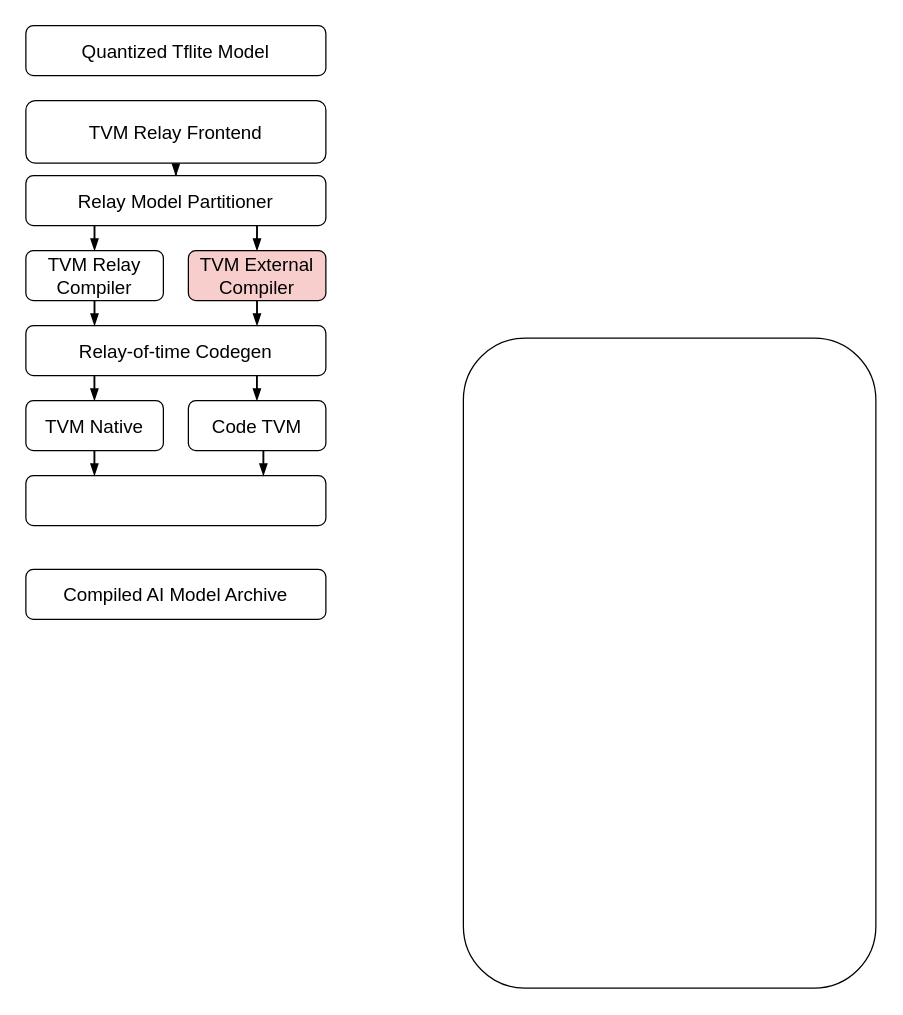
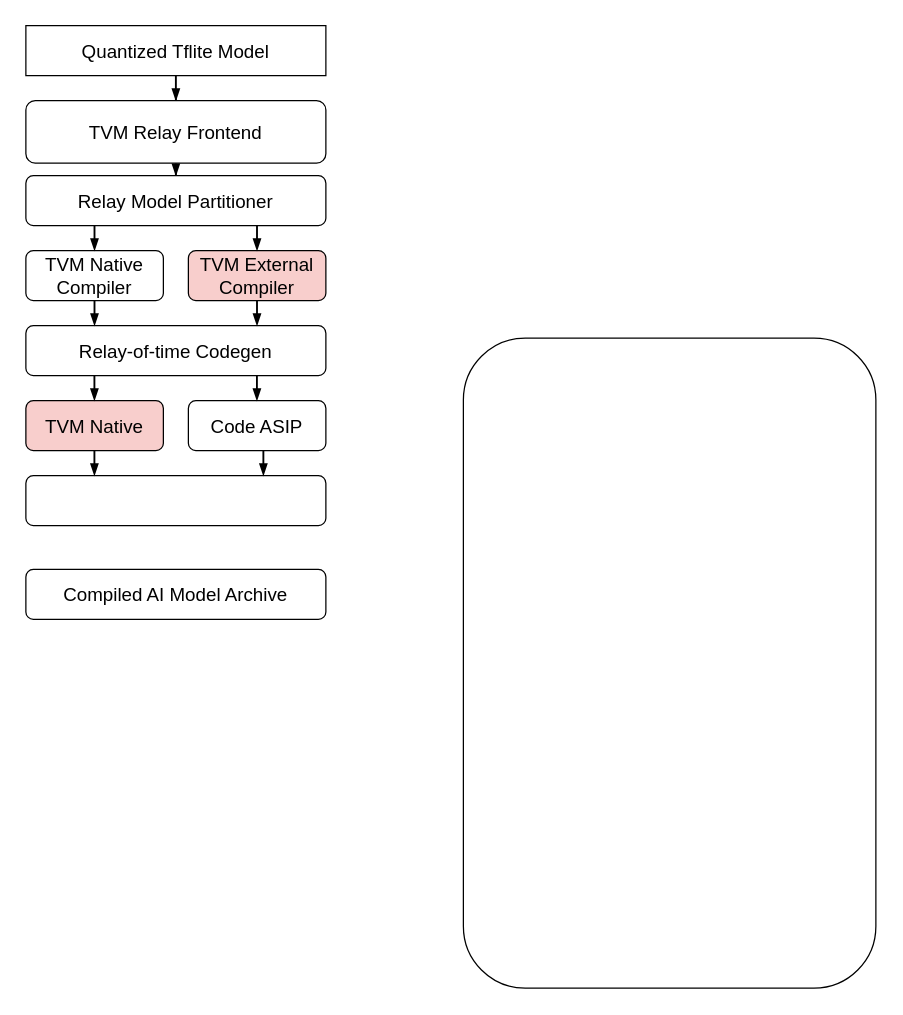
node "Quantized Tflite Model": shape rounded rectangle -> rectangle
edge "Quantized Tflite Model" -> "TVM Relay Frontend": added
node "TVM Relay Compiler": label "TVM Relay Compiler" -> "TVM Native Compiler"
node "TVM Native": fillcolor #ffffff -> #f8cecc
node "Code TVM": label "Code TVM" -> "Code ASIP"
